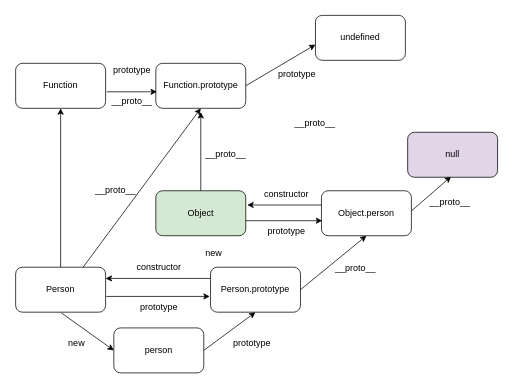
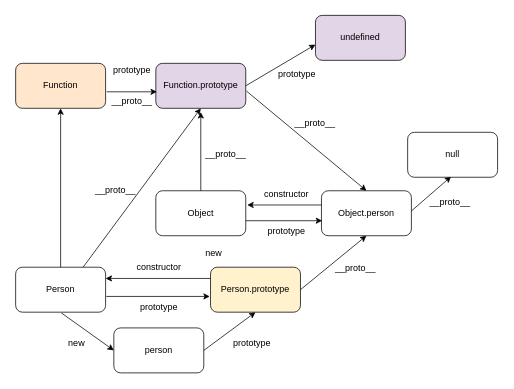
node "undefined": fillcolor #ffffff -> #e1d5e7
node "Function": fillcolor #ffffff -> #ffe6cc
node "Function.prototype": fillcolor #ffffff -> #e1d5e7
edge "Function.prototype" -> "Object.person": added
node "null": fillcolor #e1d5e7 -> #ffffff
node "Object": fillcolor #d5e8d4 -> #ffffff
node "Person.prototype": fillcolor #ffffff -> #fff2cc
